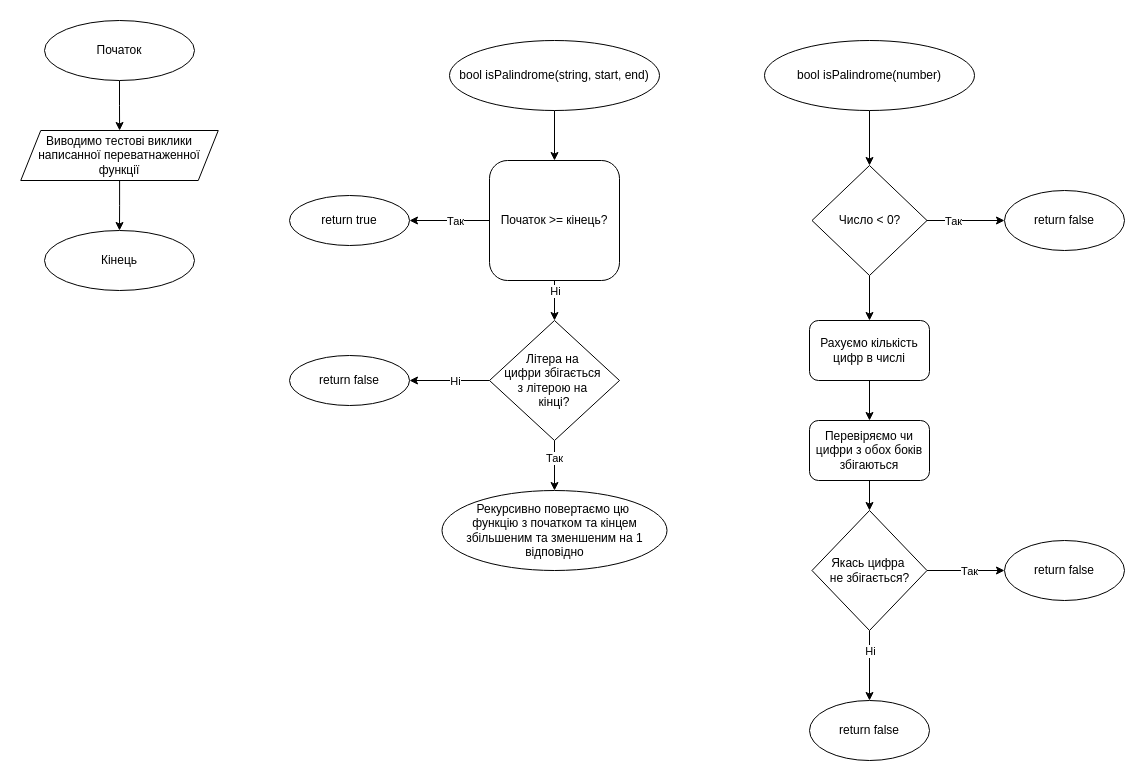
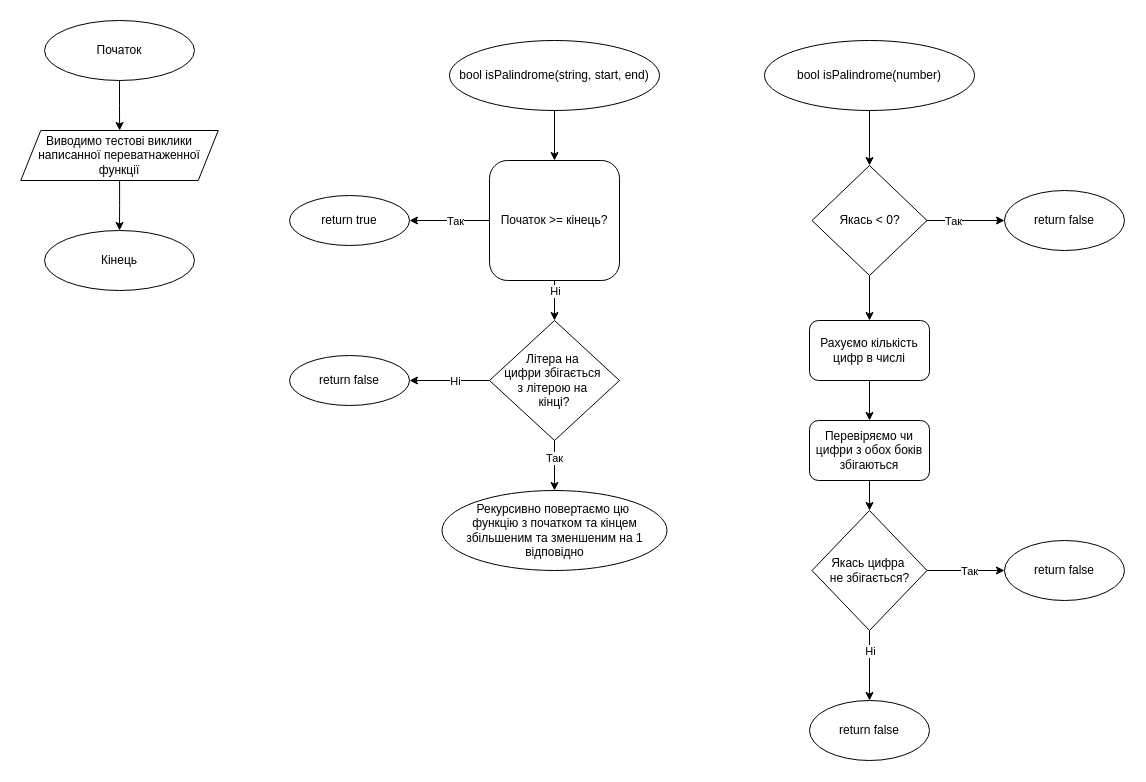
node "Число < 0?": label "Число < 0?" -> "Якась < 0?"
